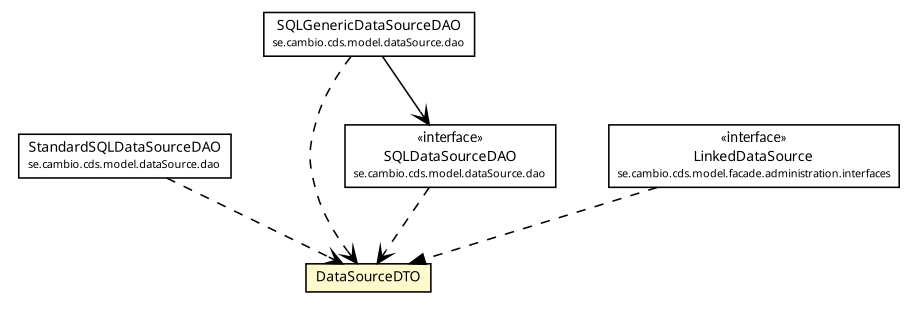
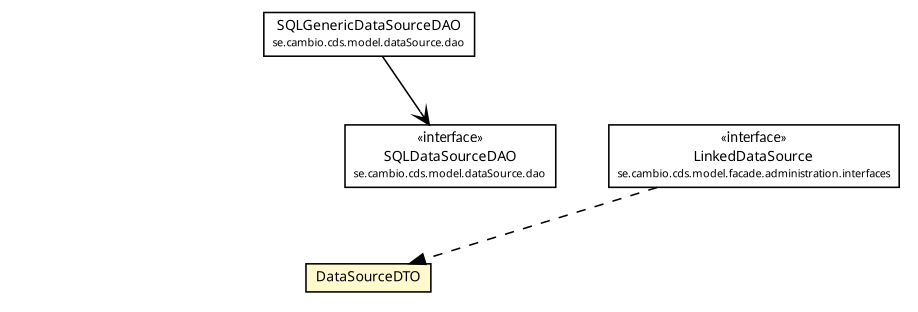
edge "SQLGenericDataSourceDAO" -> "DataSourceDTO": removed
node "StandardSQLDataSourceDAO": removed
edge "SQLDataSourceDAO" -> "DataSourceDTO": removed
